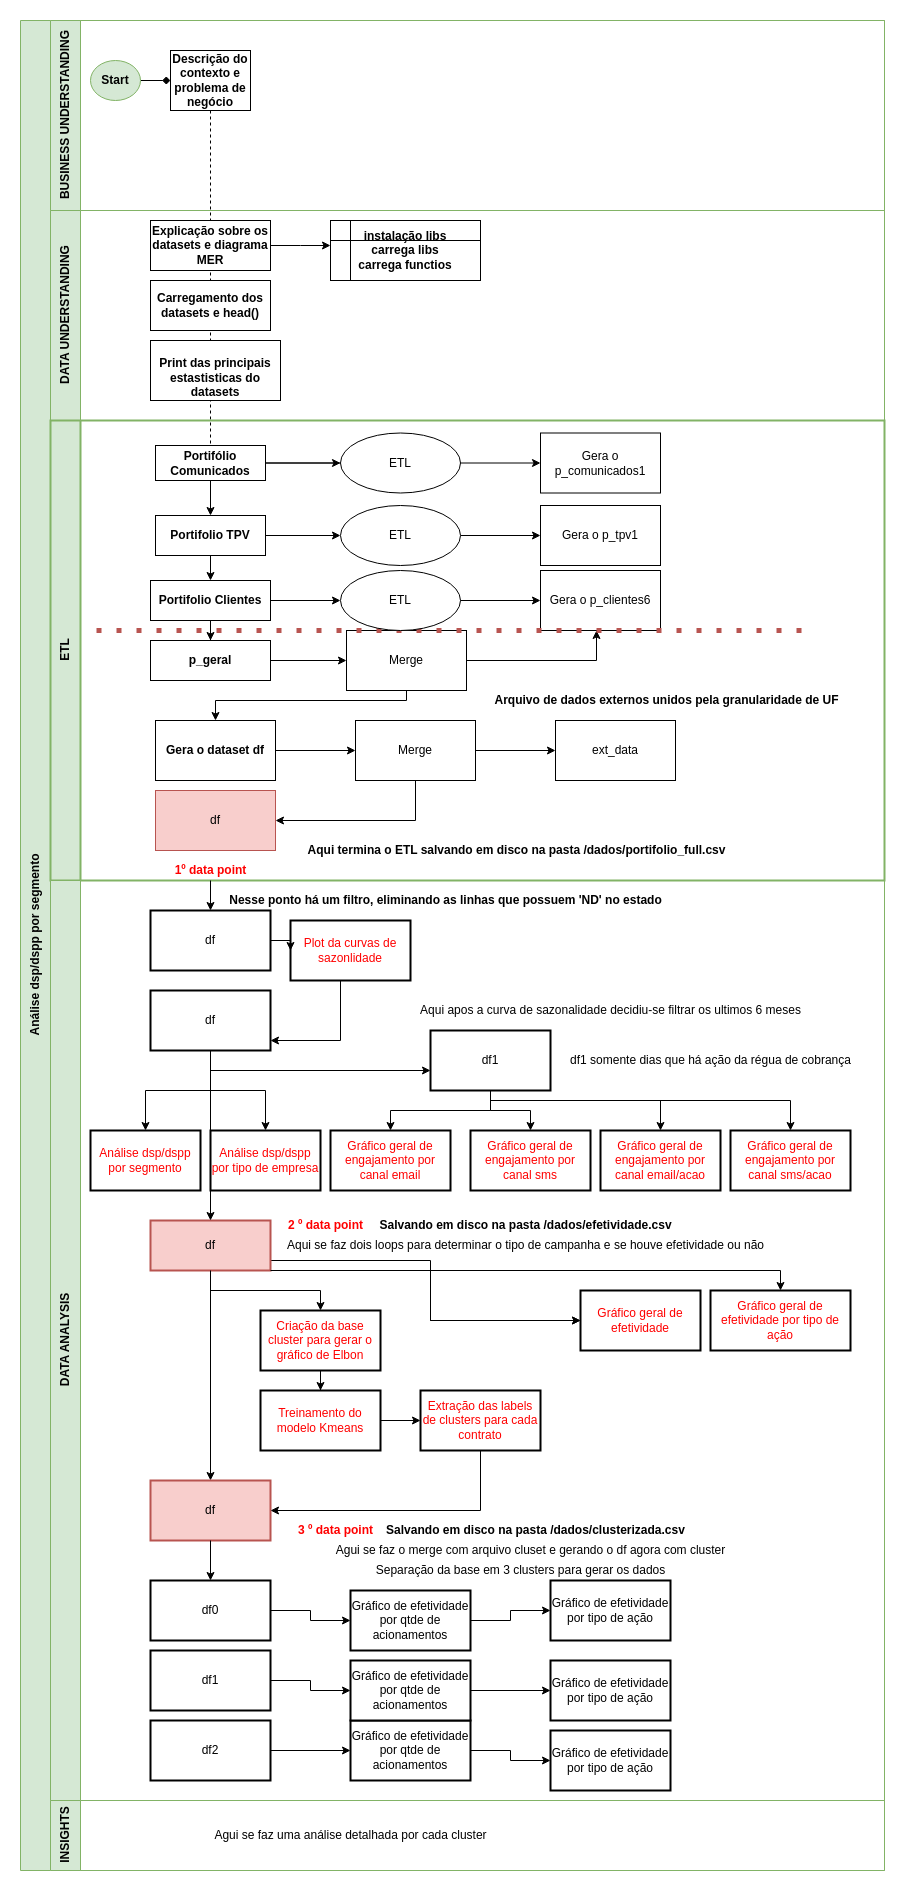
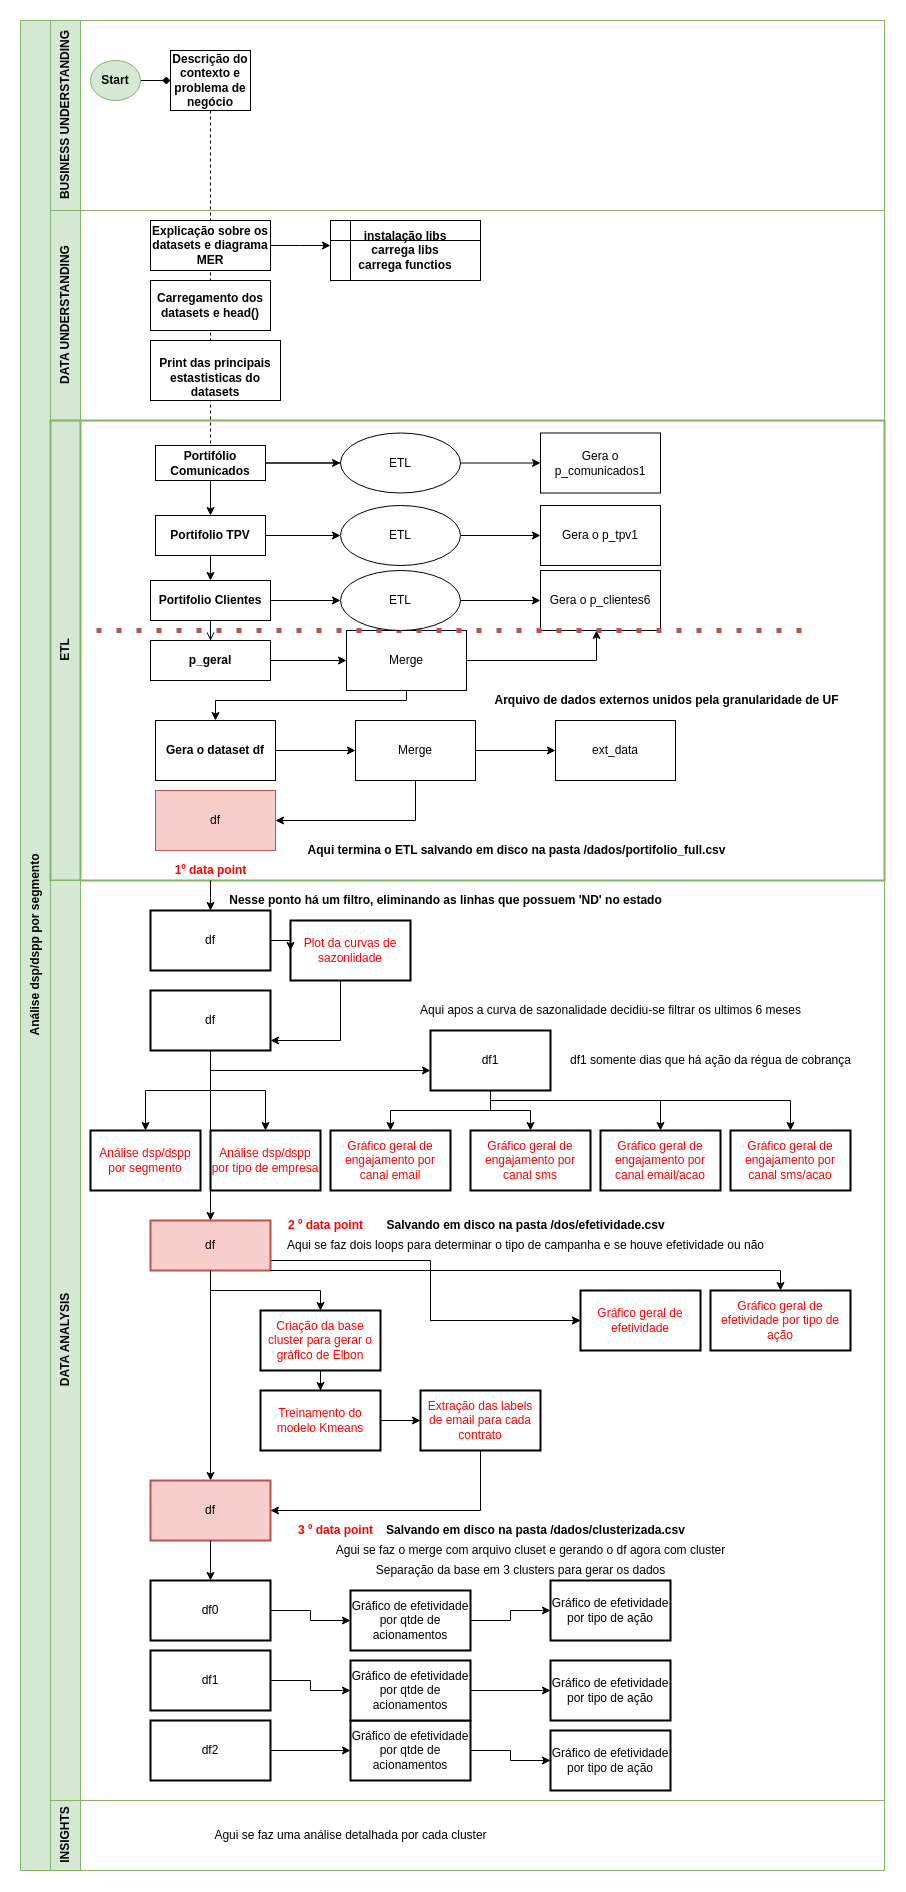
edge "Portifolio Clientes" -> "p_geral": arrowhead classic -> open
node "Salvando em disco na pasta /dados/efetividade.csv": label "Salvando em disco na pasta /dados/efetividade.csv" -> "Salvando em disco na pasta /dos/efetividade.csv"
node "Extração das labels de clusters para cada contrato": label "Extração das labels de clusters para cada contrato" -> "Extração das labels de email para cada contrato"
